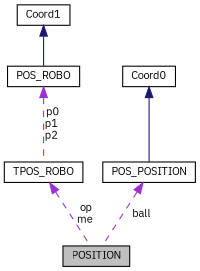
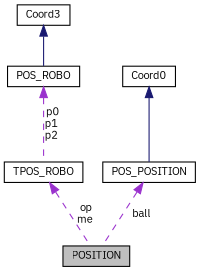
node "Coord1": label "Coord1" -> "Coord3"
